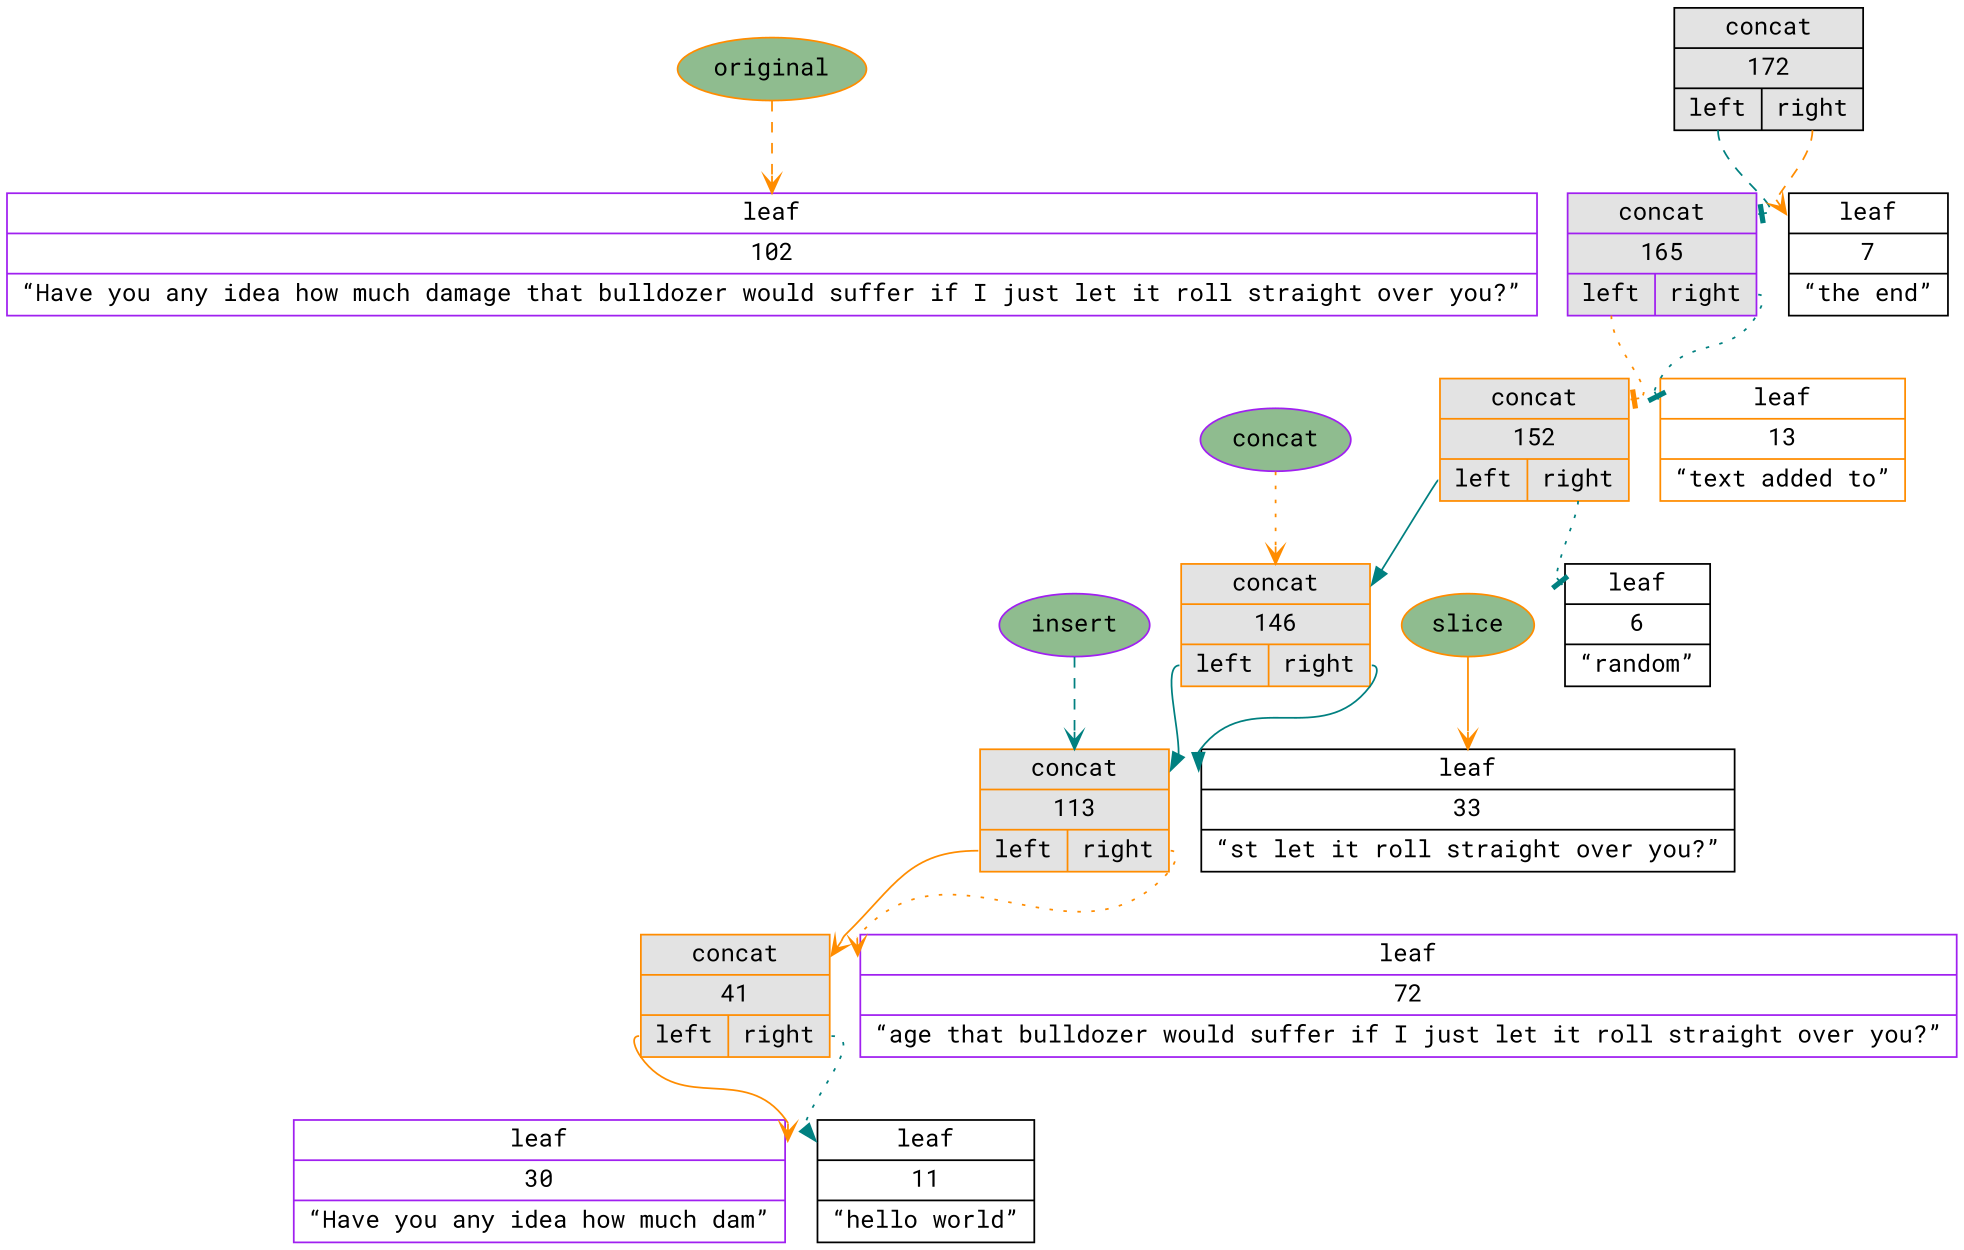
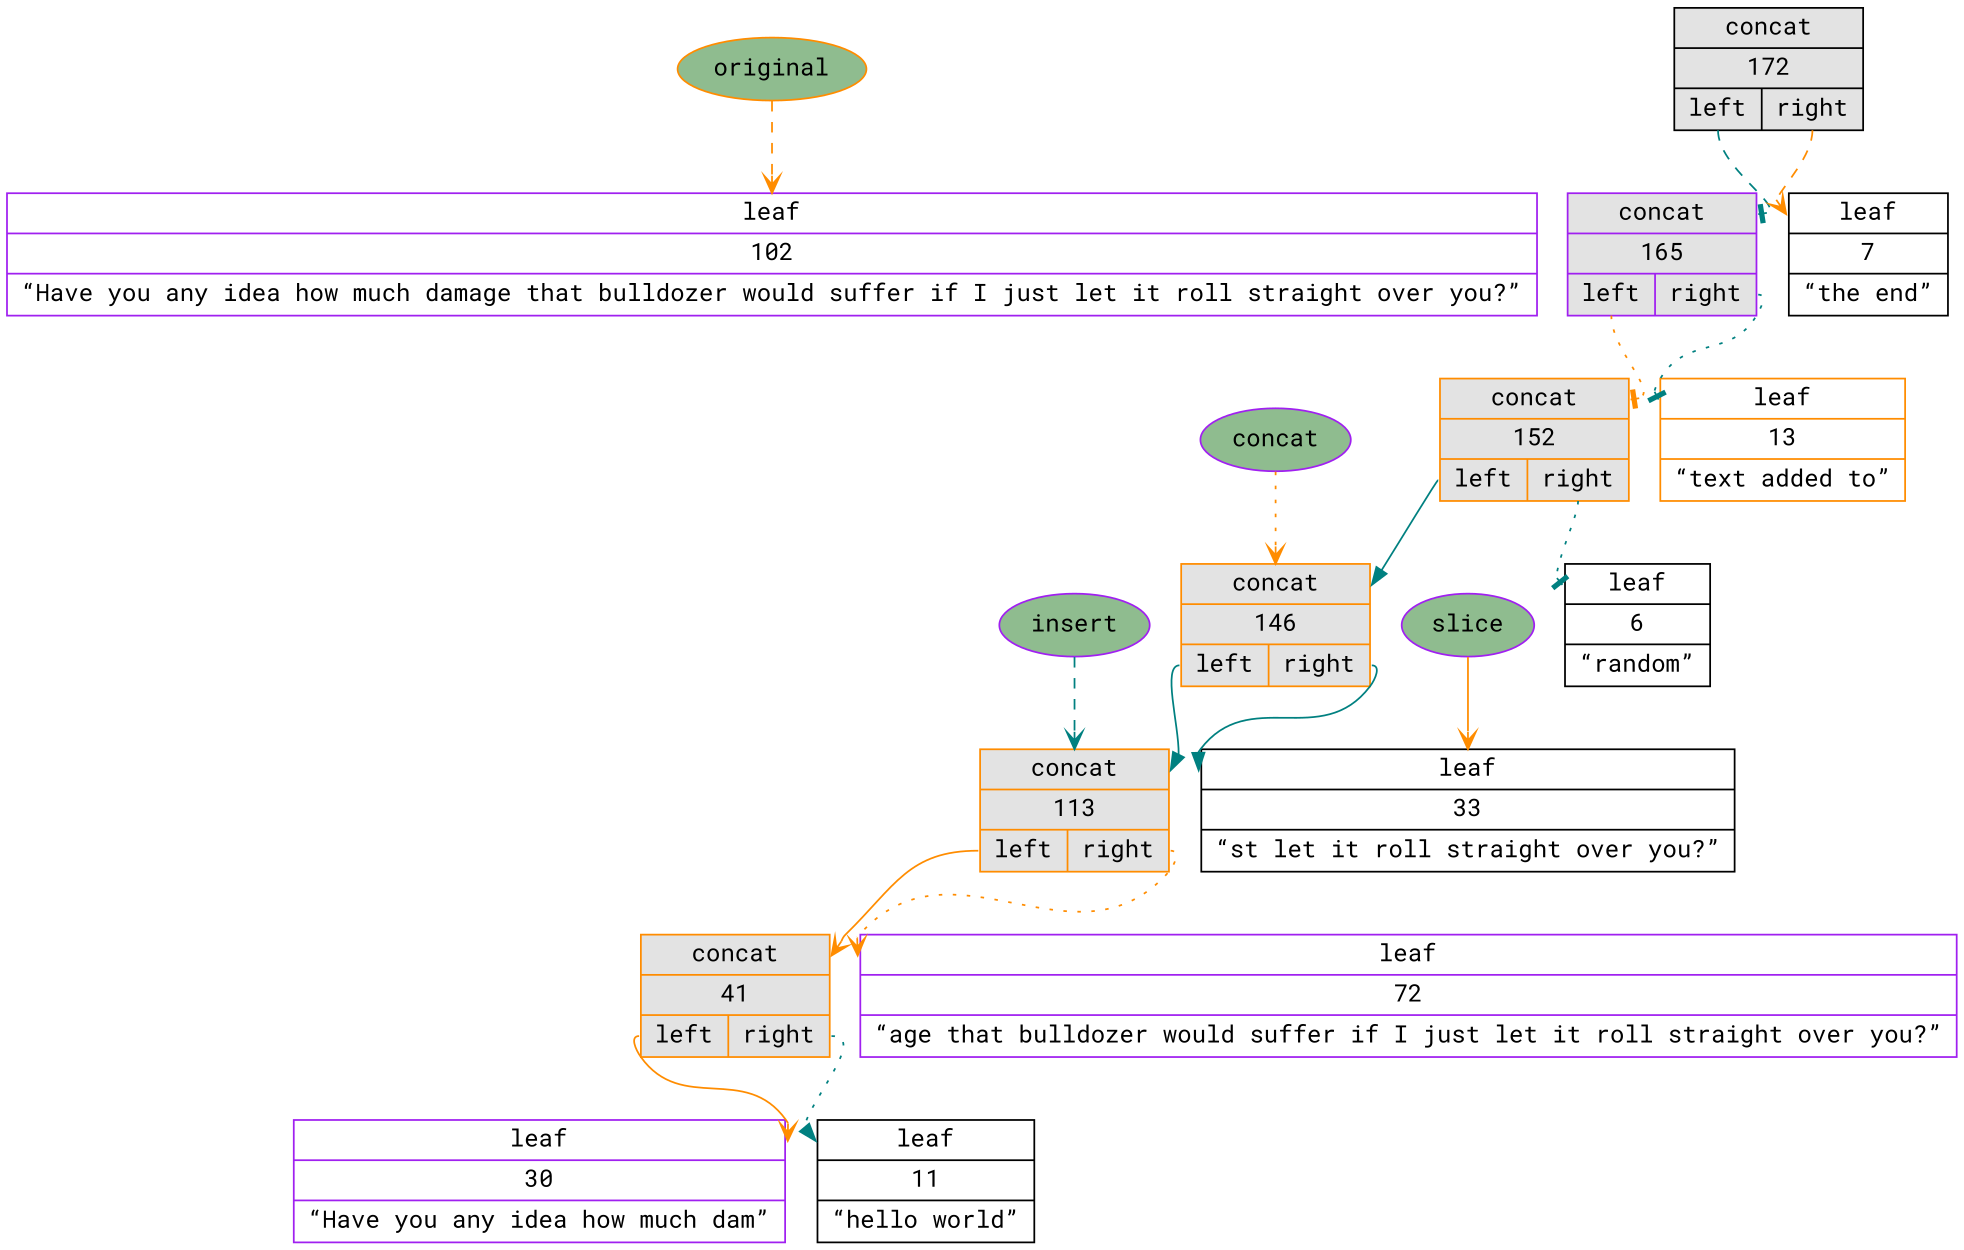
node "slice": color darkorange -> purple
